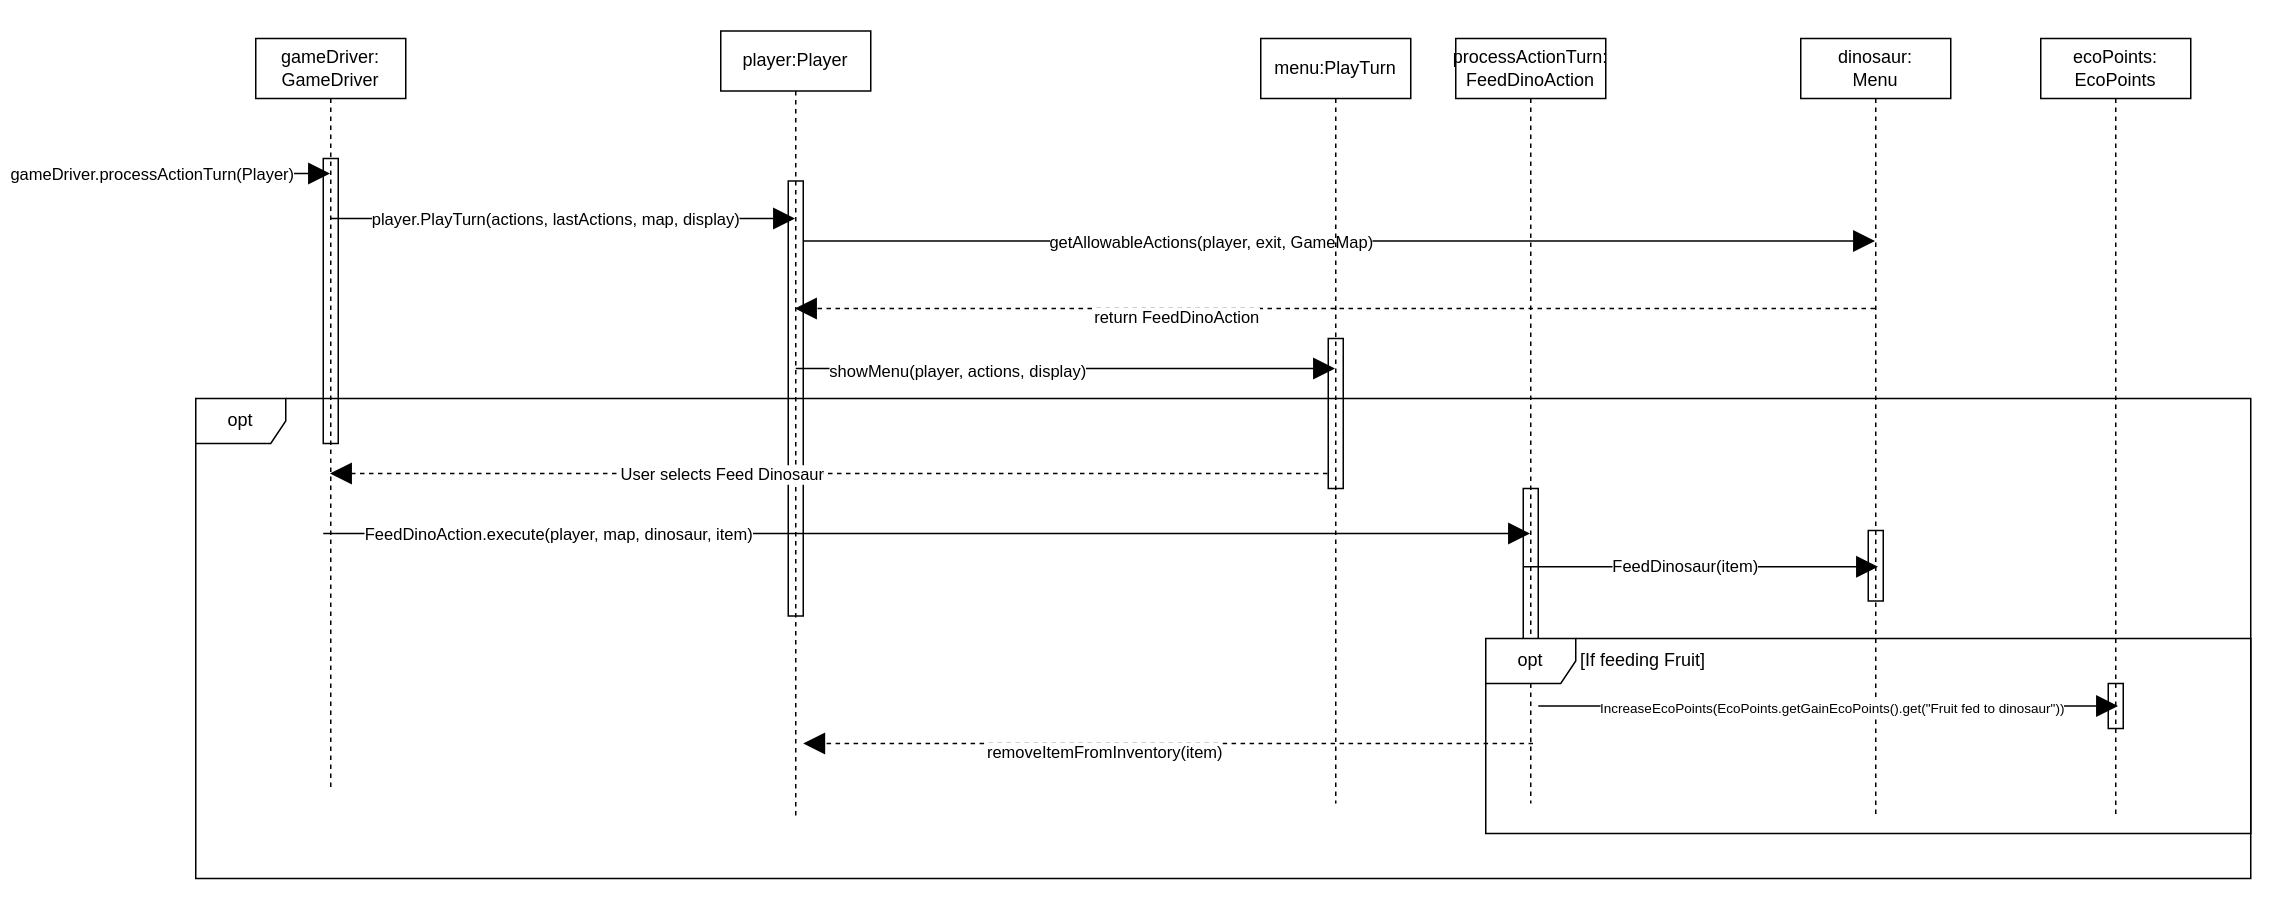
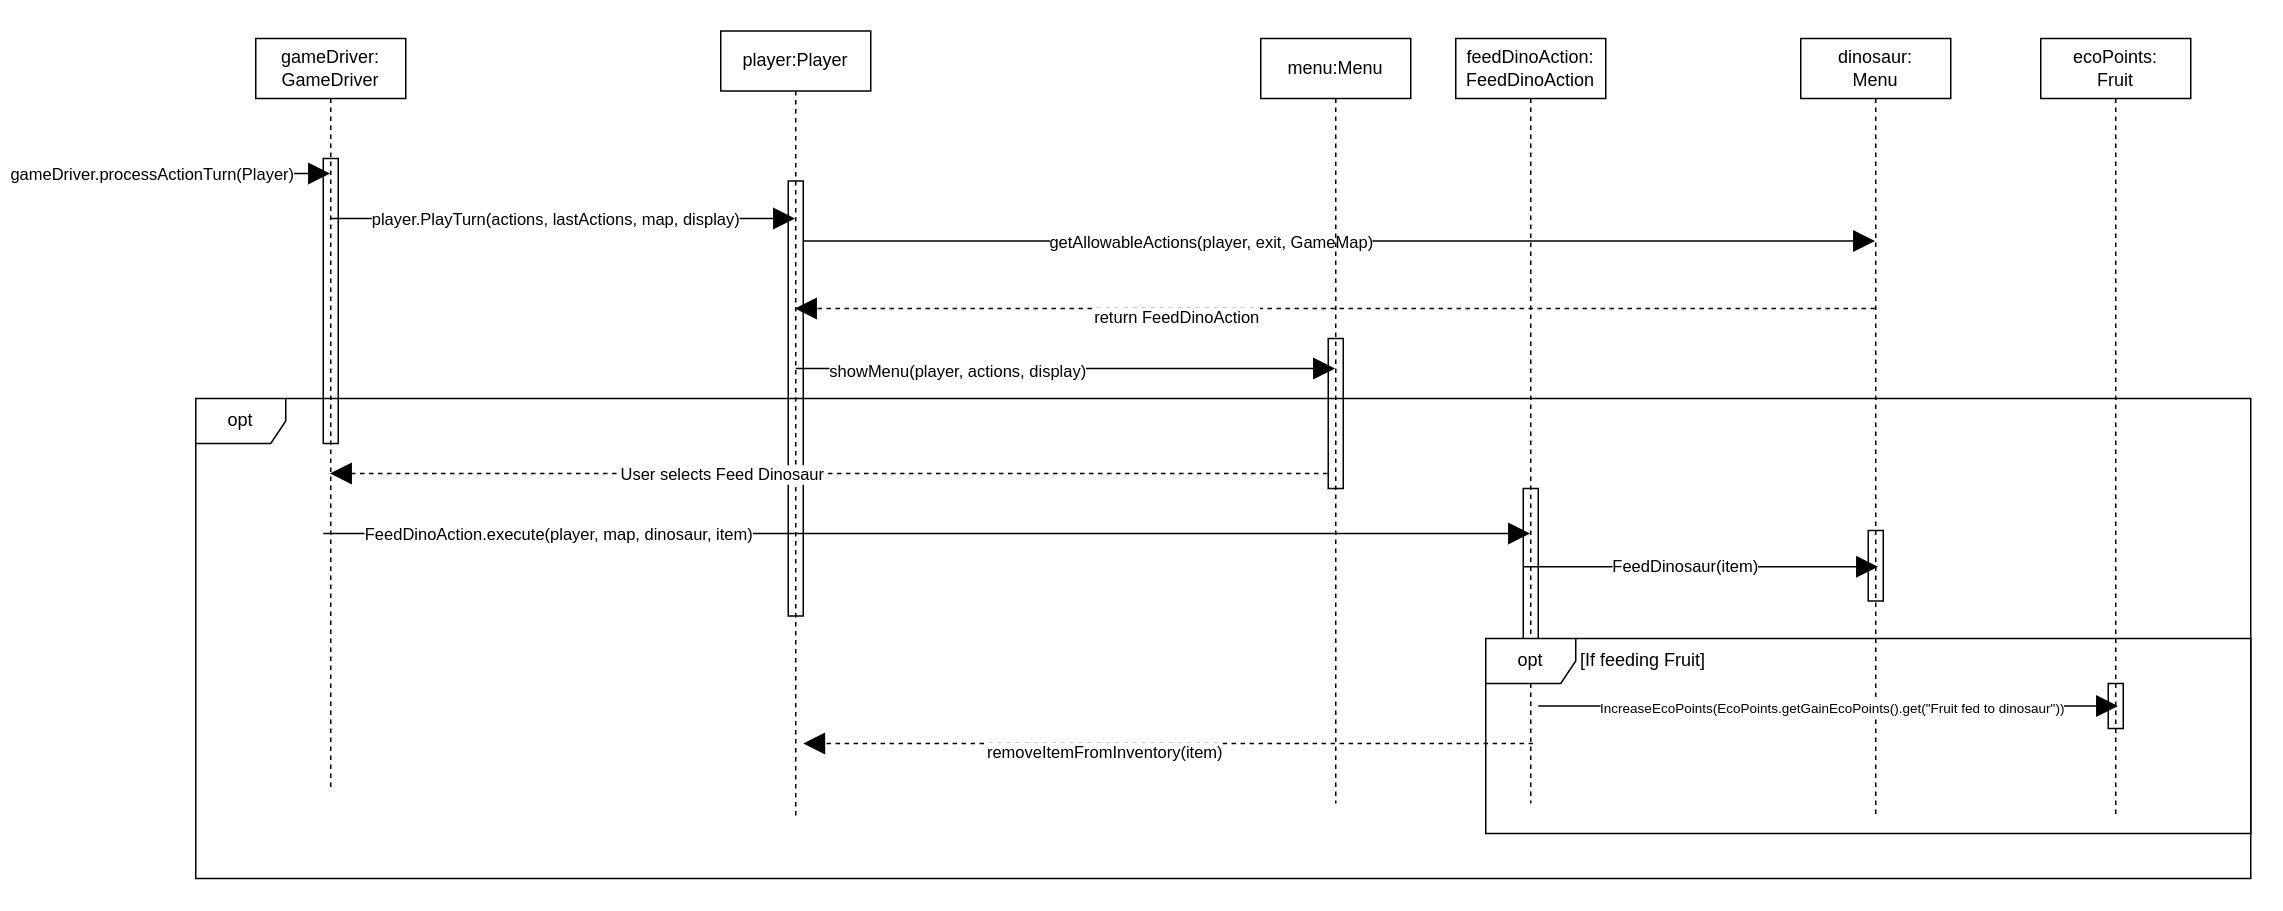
node "menu:PlayTurn": label "menu:PlayTurn" -> "menu:Menu"
node "processActionTurn: FeedDinoAction": label "processActionTurn: FeedDinoAction" -> "feedDinoAction: FeedDinoAction"
node "ecoPoints: EcoPoints": label "ecoPoints: EcoPoints" -> "ecoPoints: Fruit"
